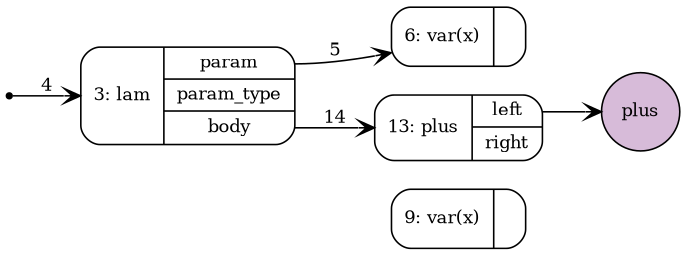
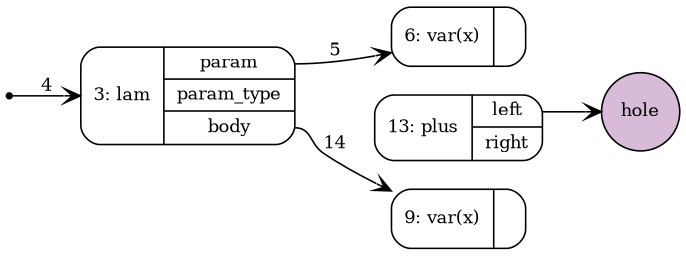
node "plus": label "plus" -> "hole"
edge "3: lam" -> "13: plus": now "3: lam" -> "9: var(x)"
